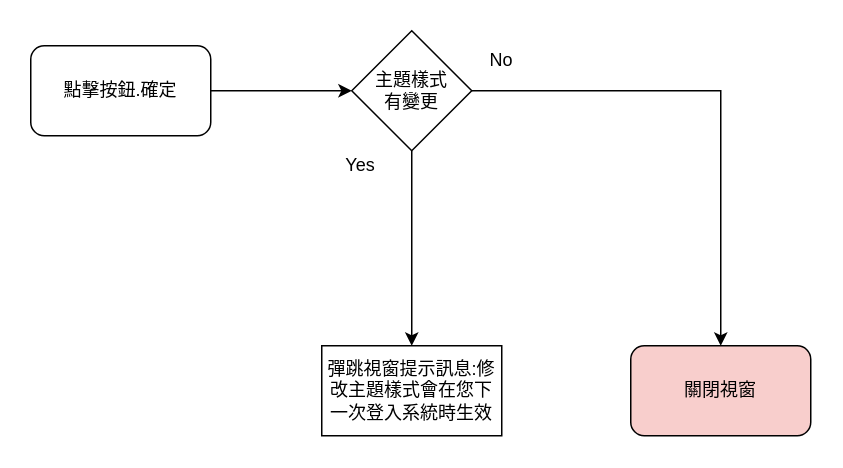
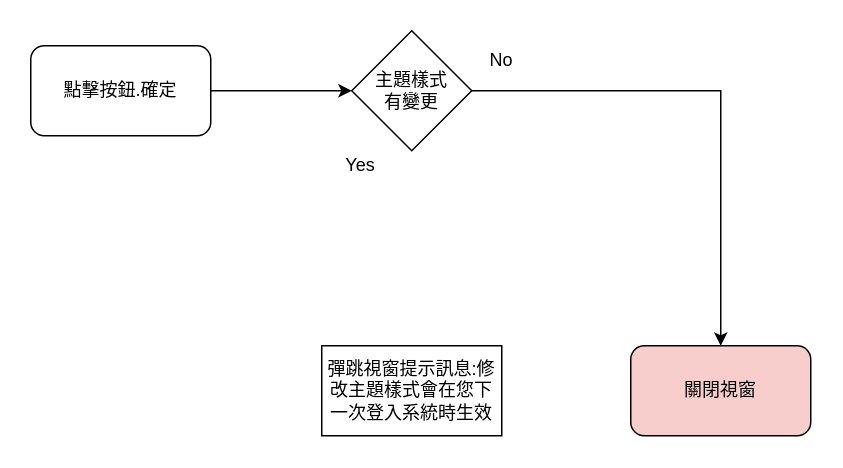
edge "主題樣式 有變更" -> "彈跳視窗提示訊息:修改主題樣式會在您下一次登入系統時生效": removed
